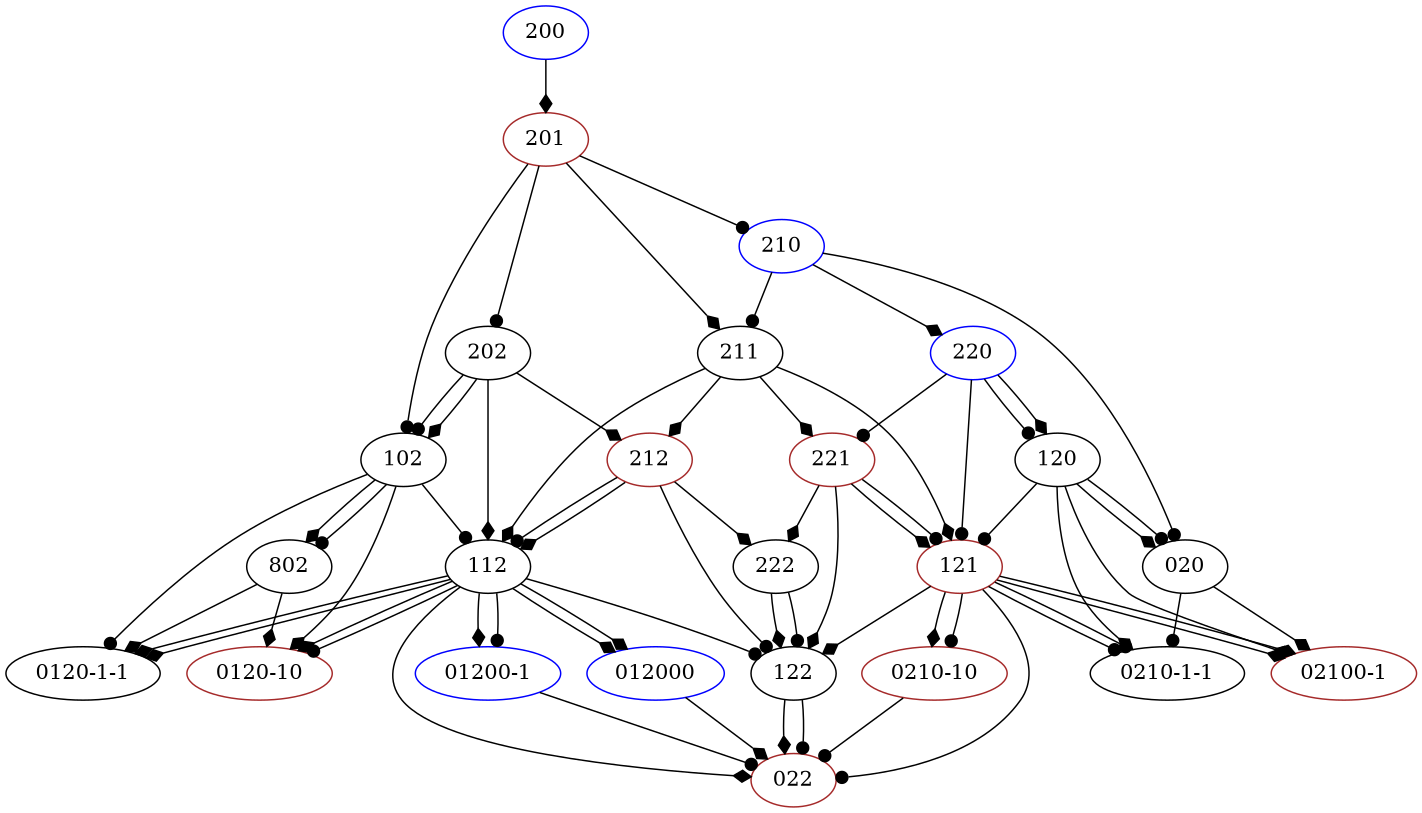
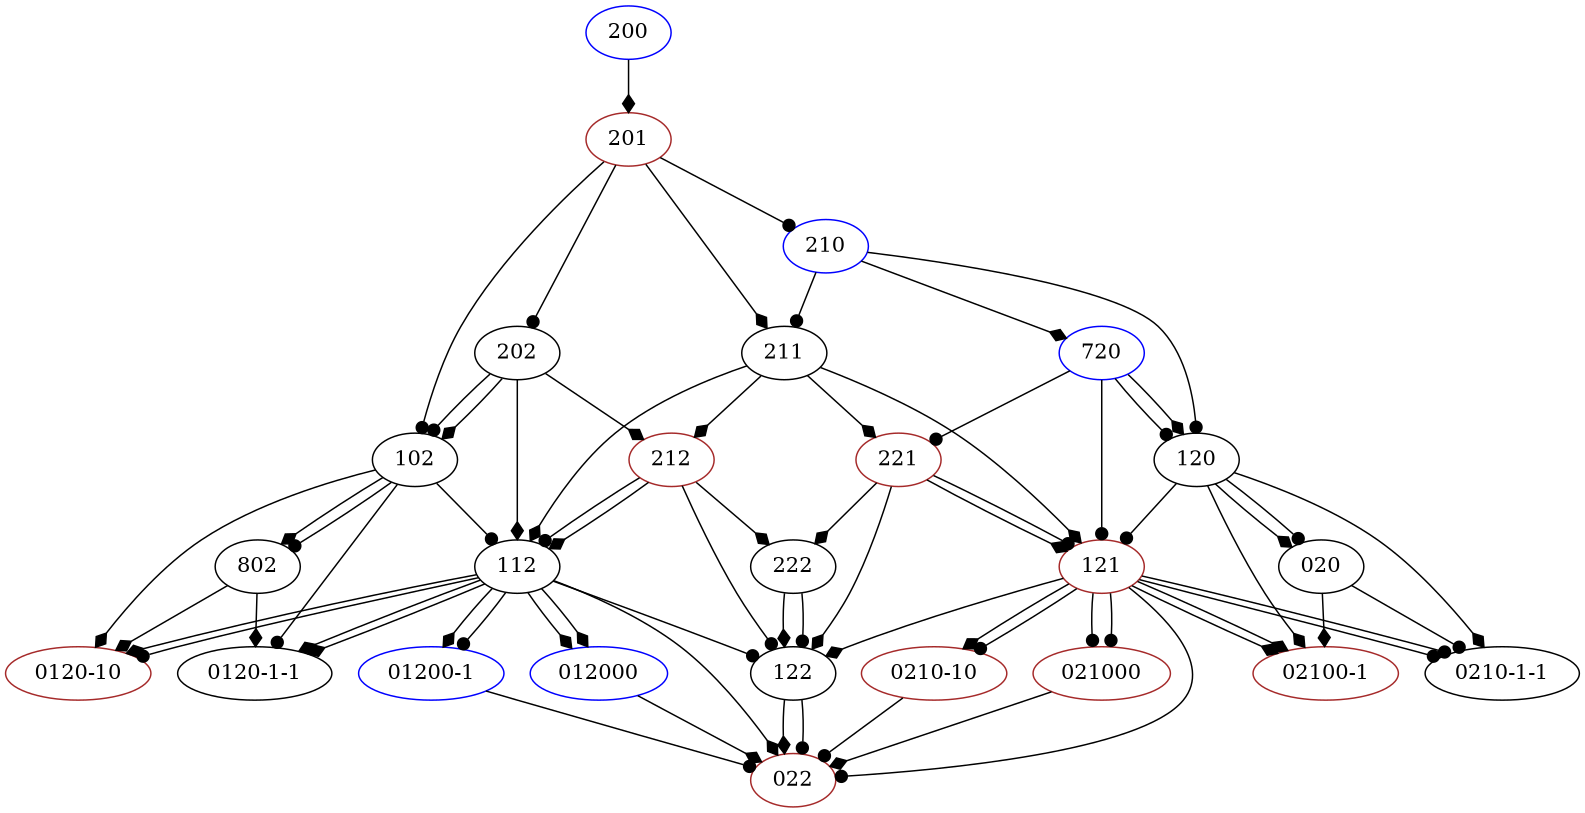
edge "210" -> "020": now "210" -> "120"
node "220": label "220" -> "720"
node "021000": added
